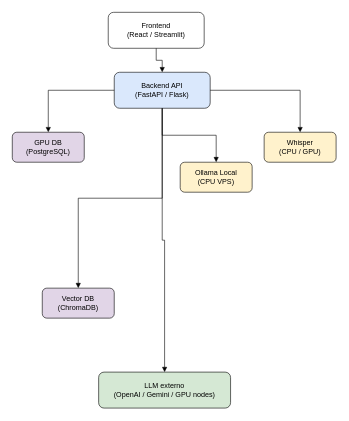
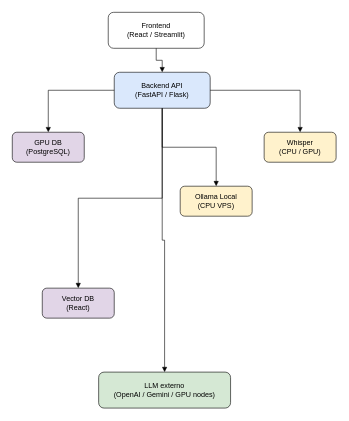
node "Ollama Local (CPU VPS)": moved (216, 177) -> (216, 201)
node "Vector DB (ChromaDB)": label "Vector DB (ChromaDB)" -> "Vector DB (React)"
